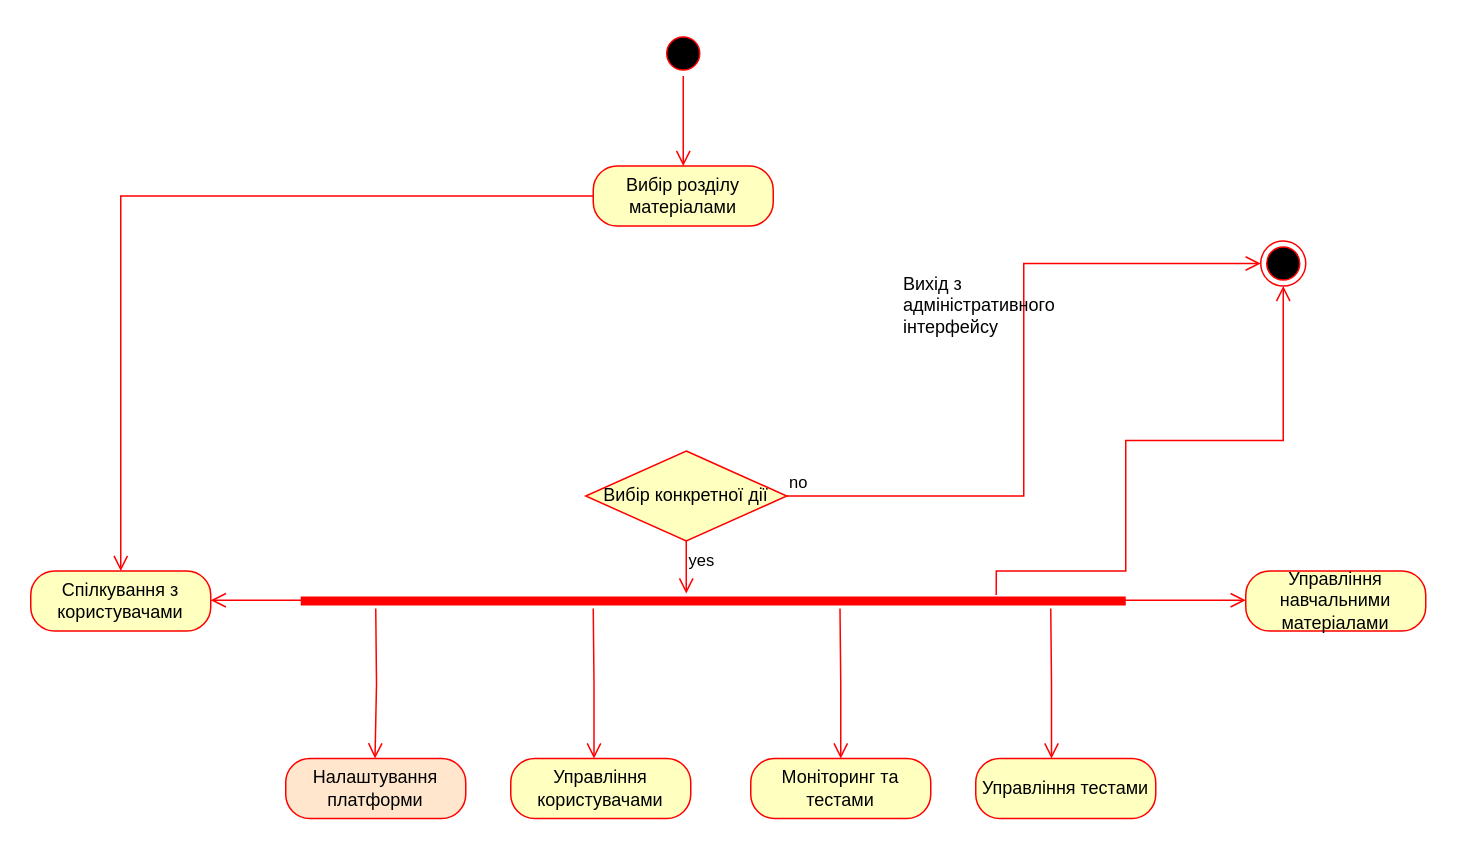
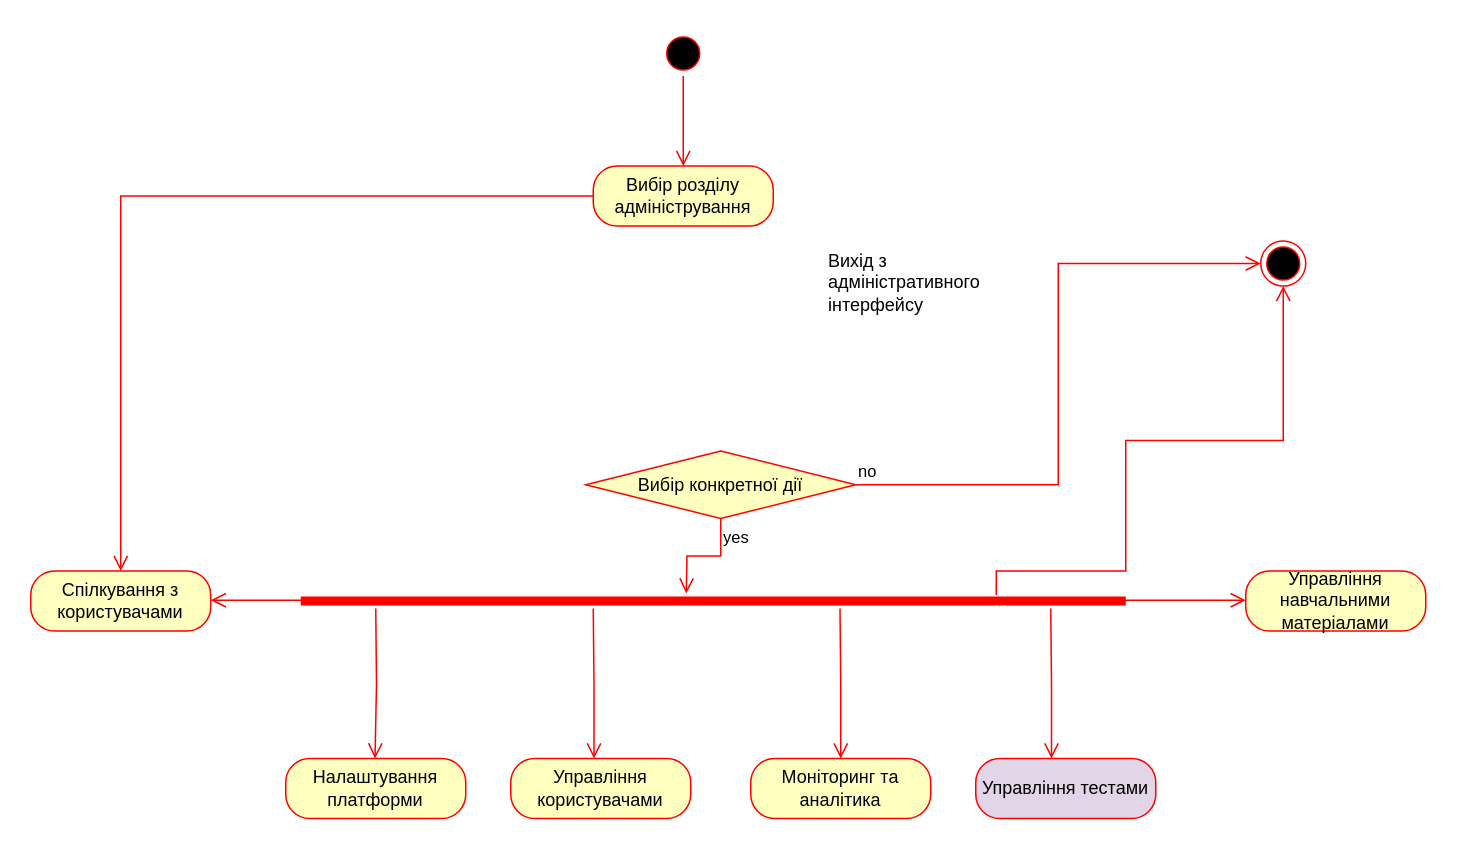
node "Вибір розділу матеріалами": label "Вибір розділу матеріалами" -> "Вибір розділу адміністрування"
node "Вихід з адміністративного інтерфейсу": moved (983, 308) -> (908, 286)
node "Вибір конкретної дії": size 201x90 -> 270x68
node "Налаштування платформи": fillcolor #ffe6cc -> #ffffc0
node "Моніторинг та тестами": label "Моніторинг та тестами" -> "Моніторинг та аналітика"
node "Управління тестами": fillcolor #ffffc0 -> #e1d5e7
